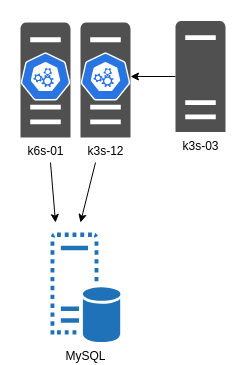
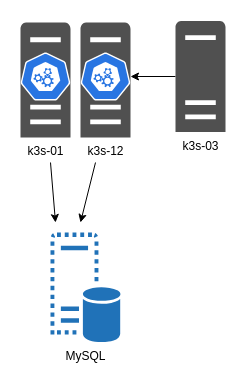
node "k6s-01": label "k6s-01" -> "k3s-01"
